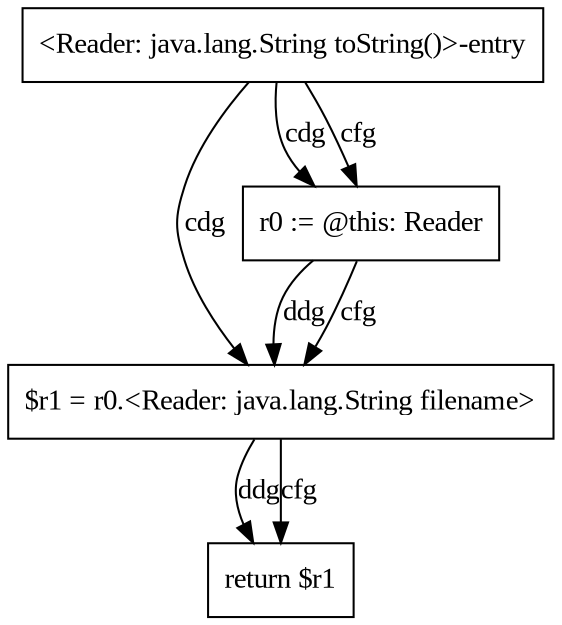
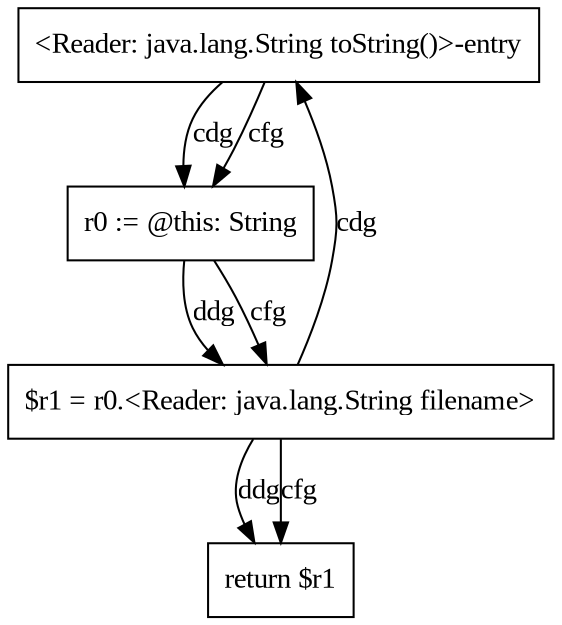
edge "<Reader: java.lang.String toString()>-entry" -> "$r1 = r0.<Reader: java.lang.String filename>": reversed
node "r0 := @this: Reader": label "r0 := @this: Reader" -> "r0 := @this: String"
